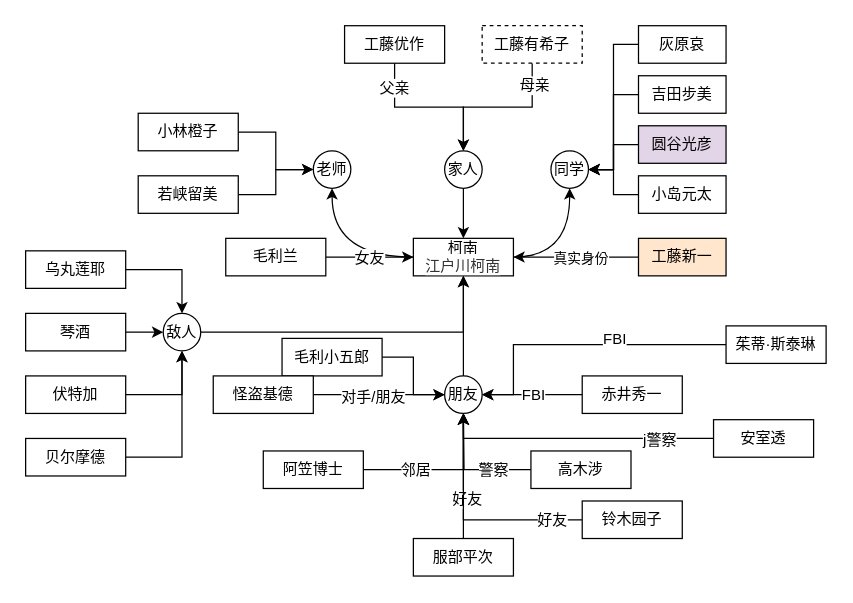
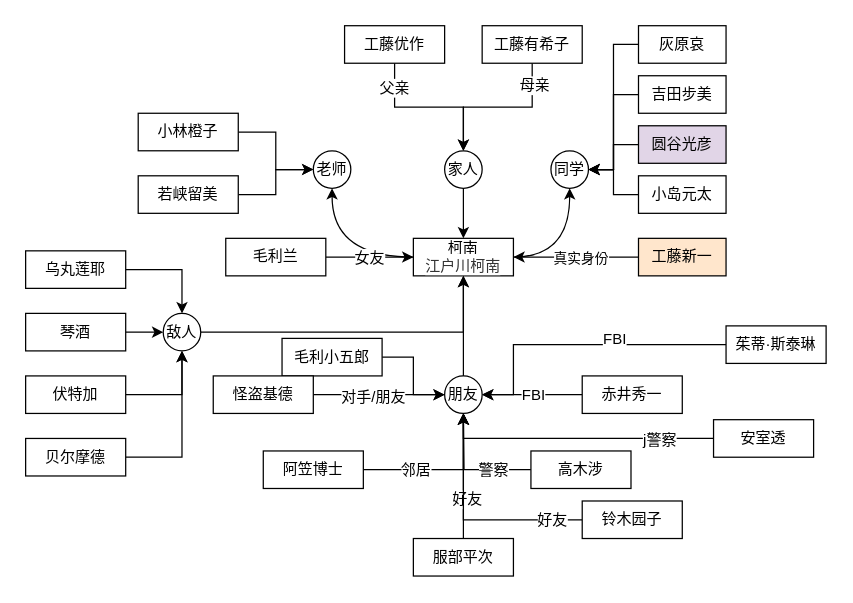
node "工藤有希子": style dashed -> solid
